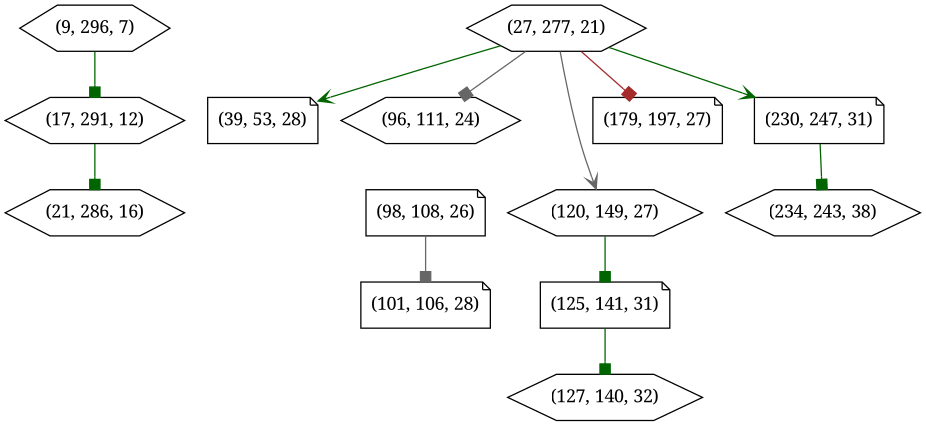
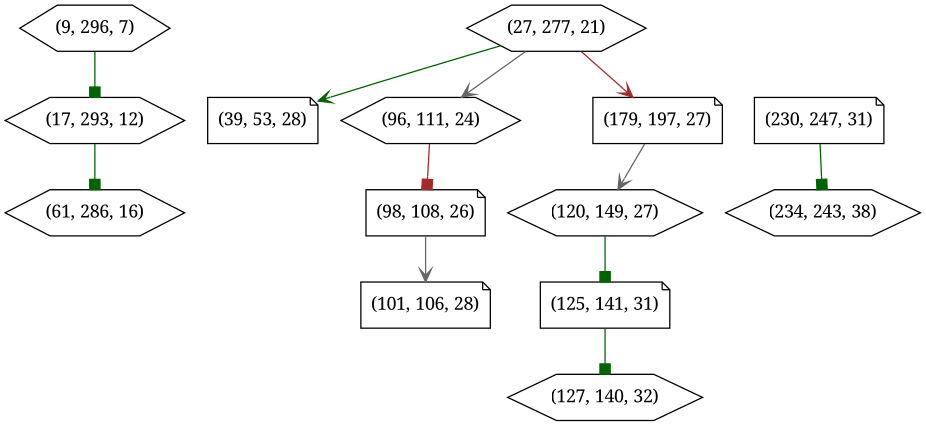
edge "(27, 277, 21)" -> "(179, 197, 27)": arrowhead box -> vee
edge "(27, 277, 21)" -> "(230, 247, 31)": removed
edge "(27, 277, 21)" -> "(96, 111, 24)": arrowhead box -> vee
edge "(27, 277, 21)" -> "(120, 149, 27)": now "(179, 197, 27)" -> "(120, 149, 27)"
node "(17, 291, 12)": label "(17, 291, 12)" -> "(17, 293, 12)"
edge "(96, 111, 24)" -> "(98, 108, 26)": added
node "(21, 286, 16)": label "(21, 286, 16)" -> "(61, 286, 16)"
edge "(98, 108, 26)" -> "(101, 106, 28)": arrowhead box -> vee
